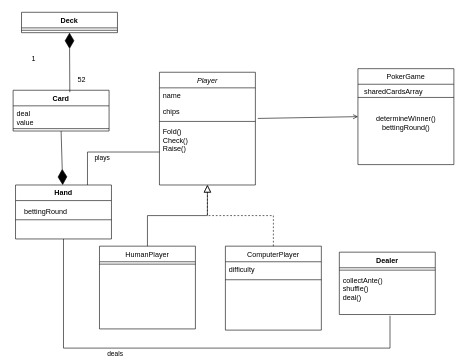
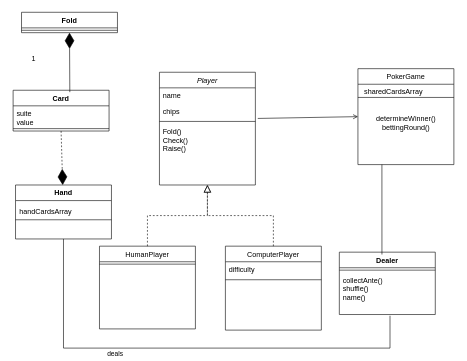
node "Deck": label "Deck" -> "Fold"
node "52": removed
node "deal value": label "deal value" -> "suite value"
edge "Card" -> "Hand": style solid -> dashed
edge "Fold() Check() Raise()" -- "Hand": removed, label "plays"
edge "PokerGame" -- "Dealer": added
node "bettingRound": label "bettingRound" -> "handCardsArray"
edge "HumanPlayer" -> "Player": style solid -> dashed
node "collectAnte() shuffle() deal()": label "collectAnte() shuffle() deal()" -> "collectAnte() shuffle() name()"
